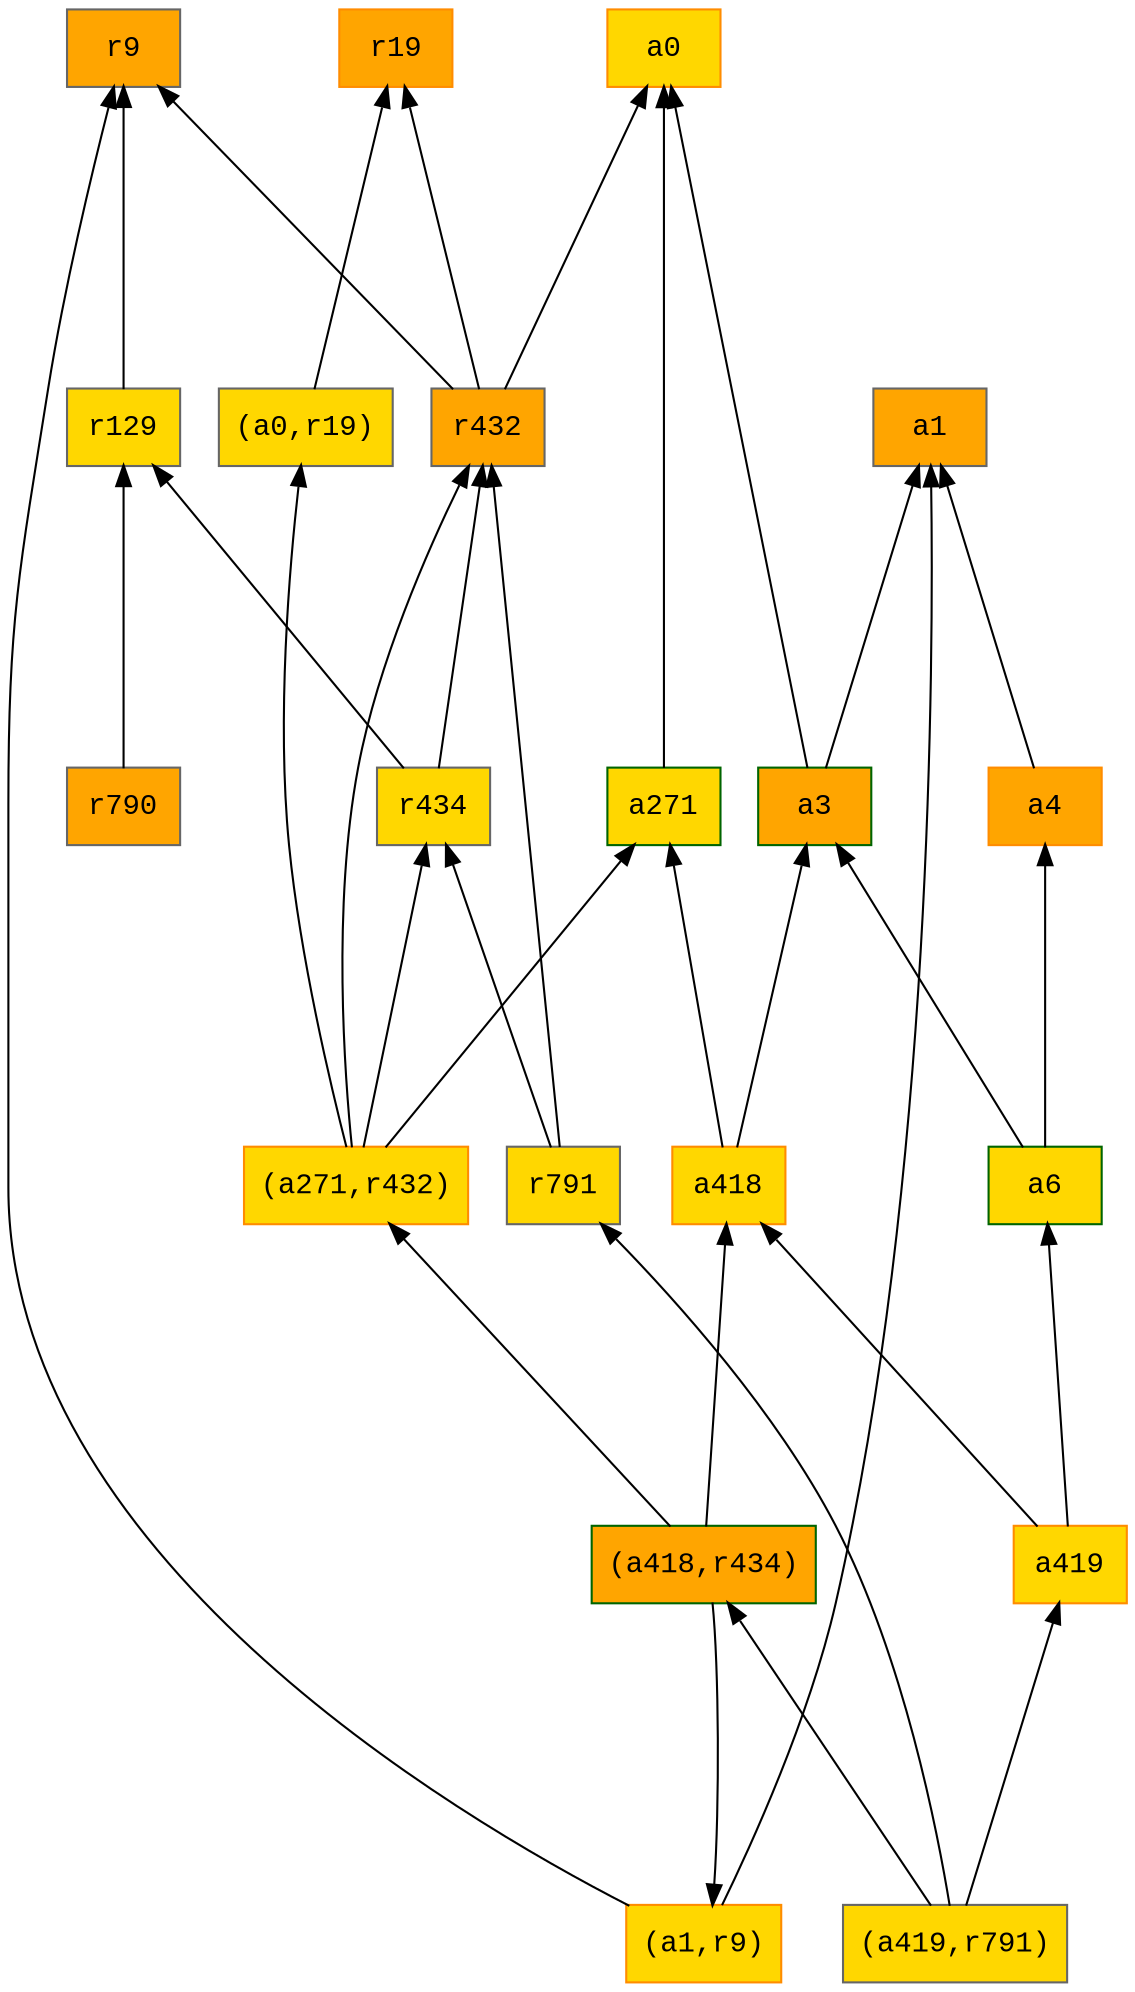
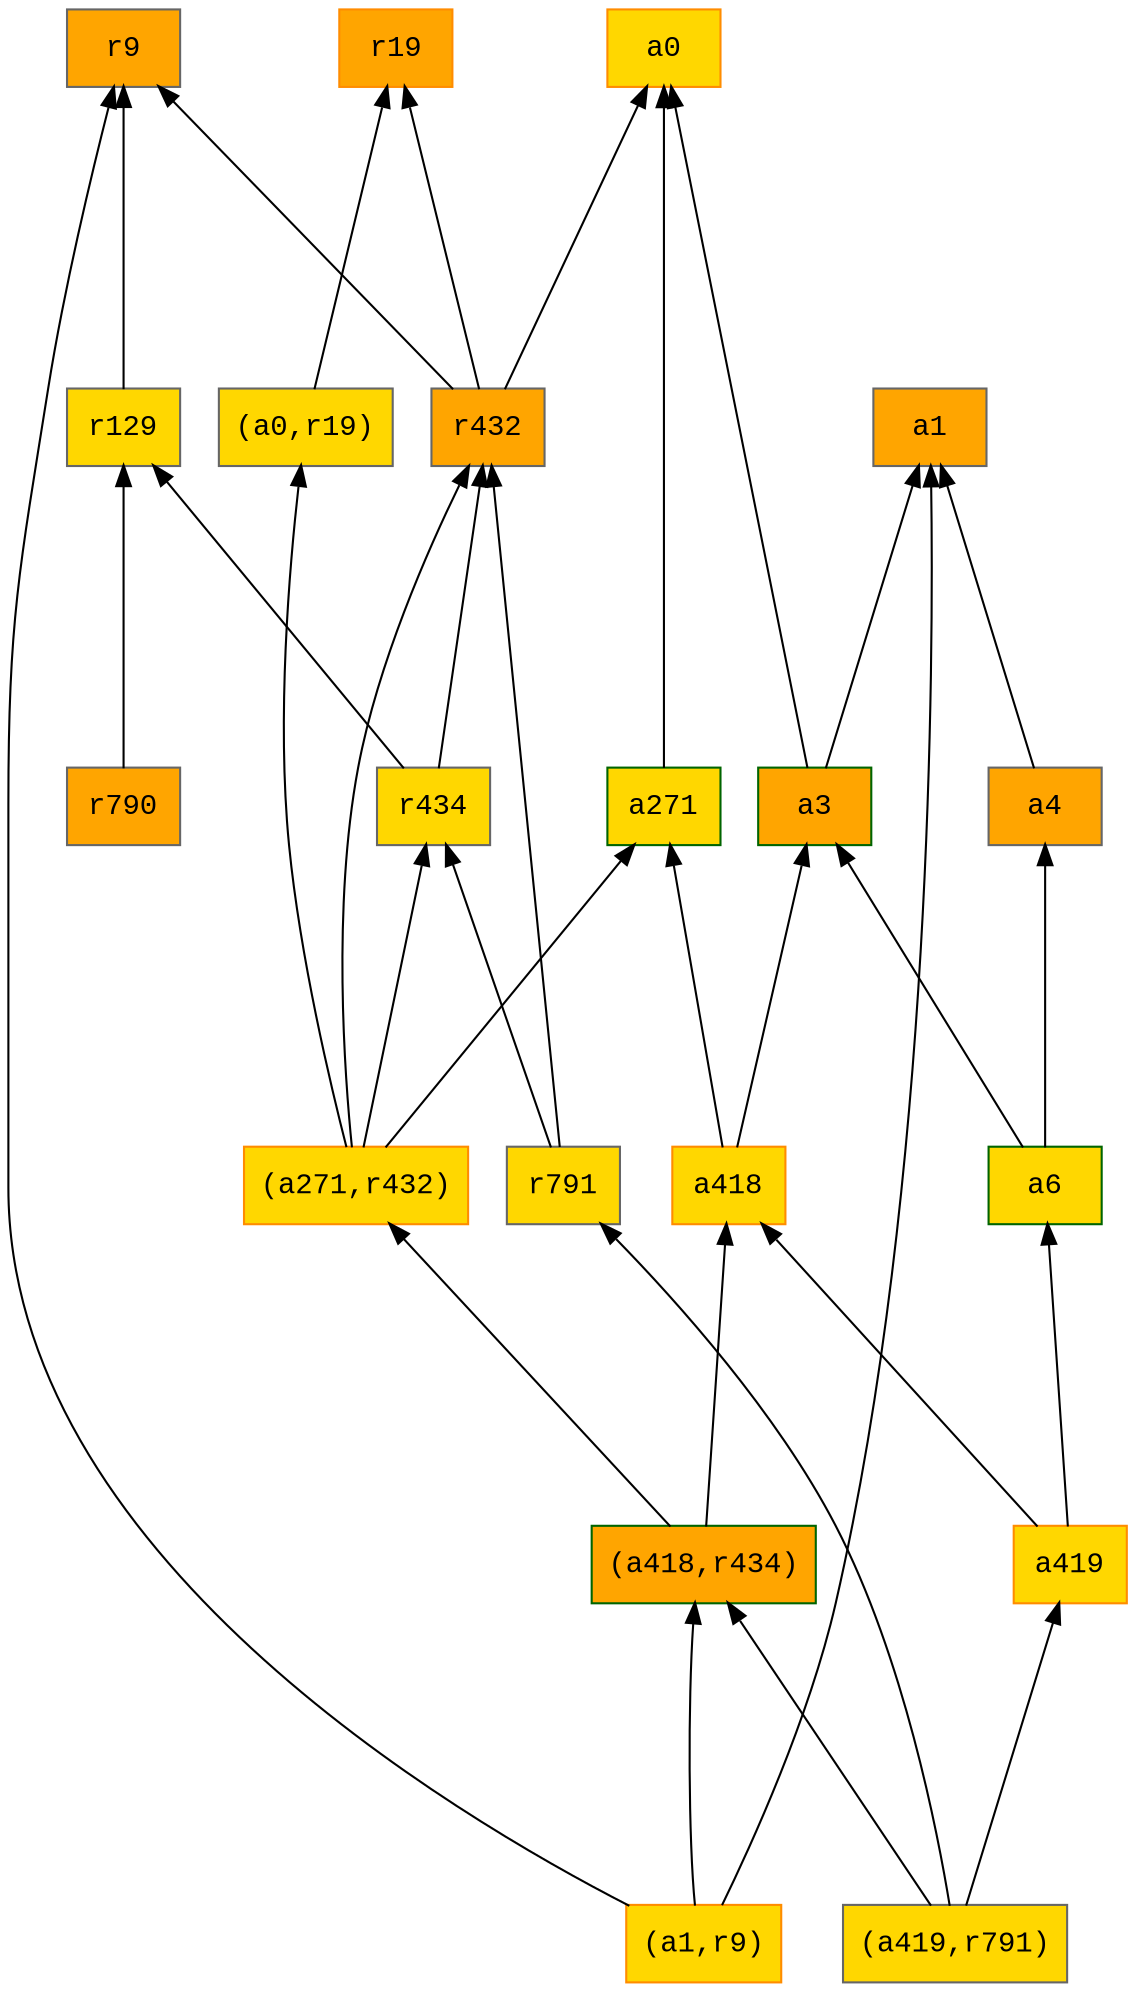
node "a4": color darkorange -> gray40
edge "(a418,r434)" -> "(a1,r9)": reversed
